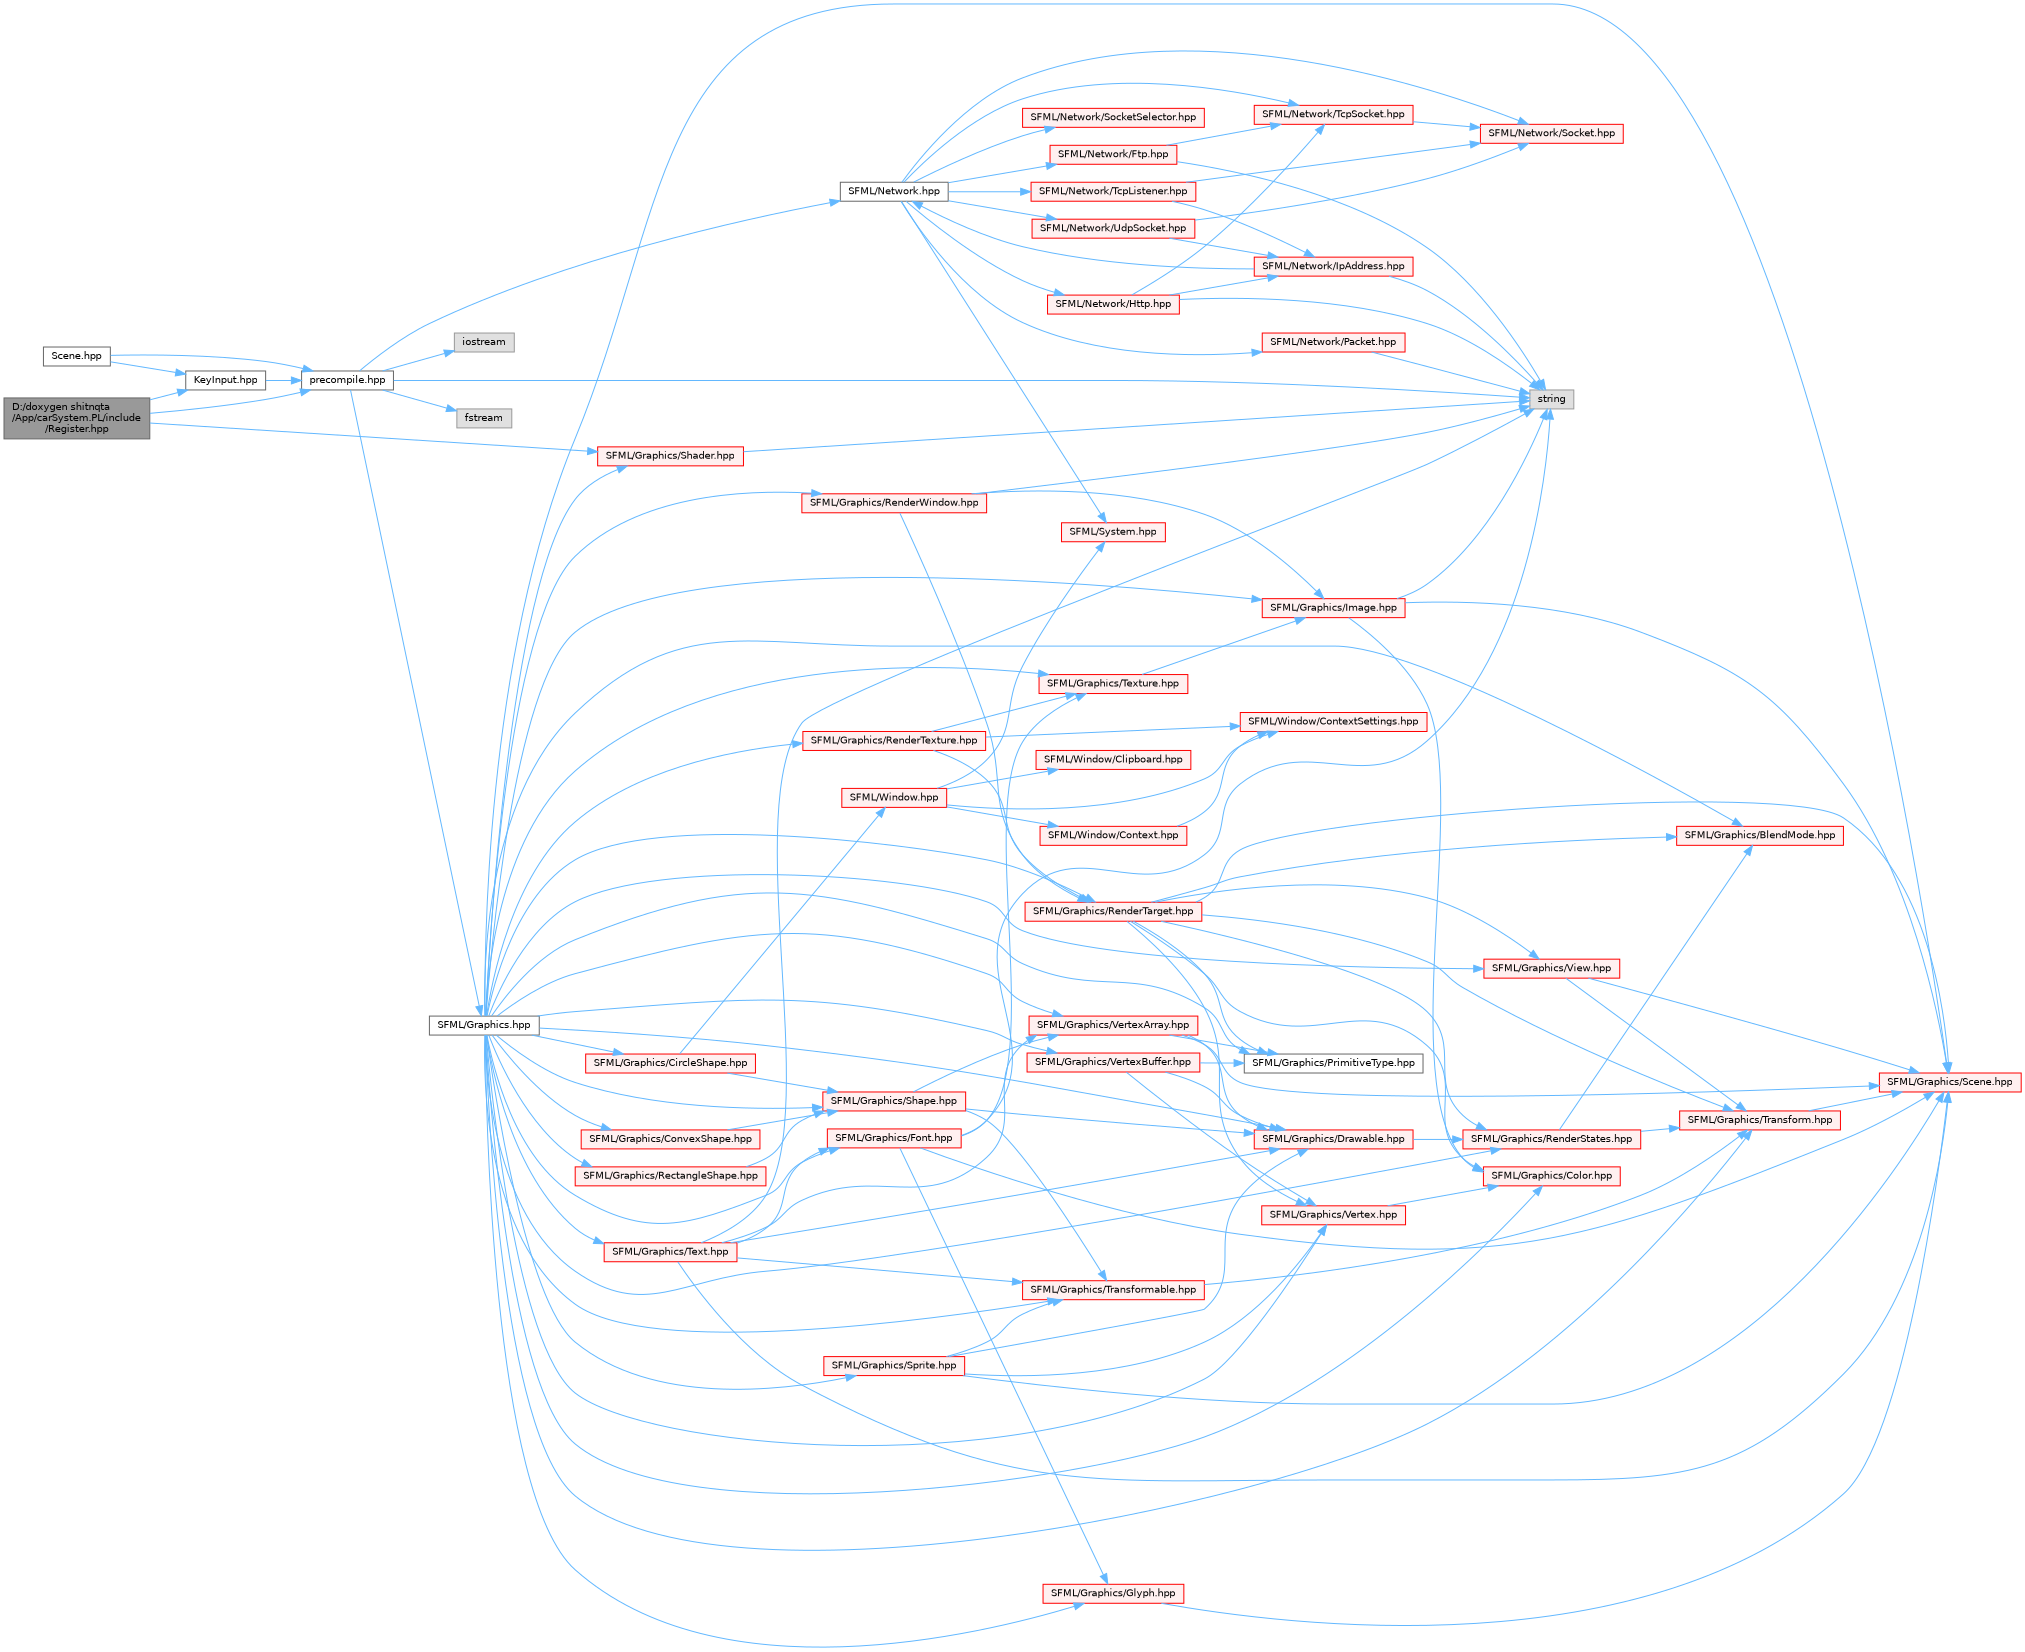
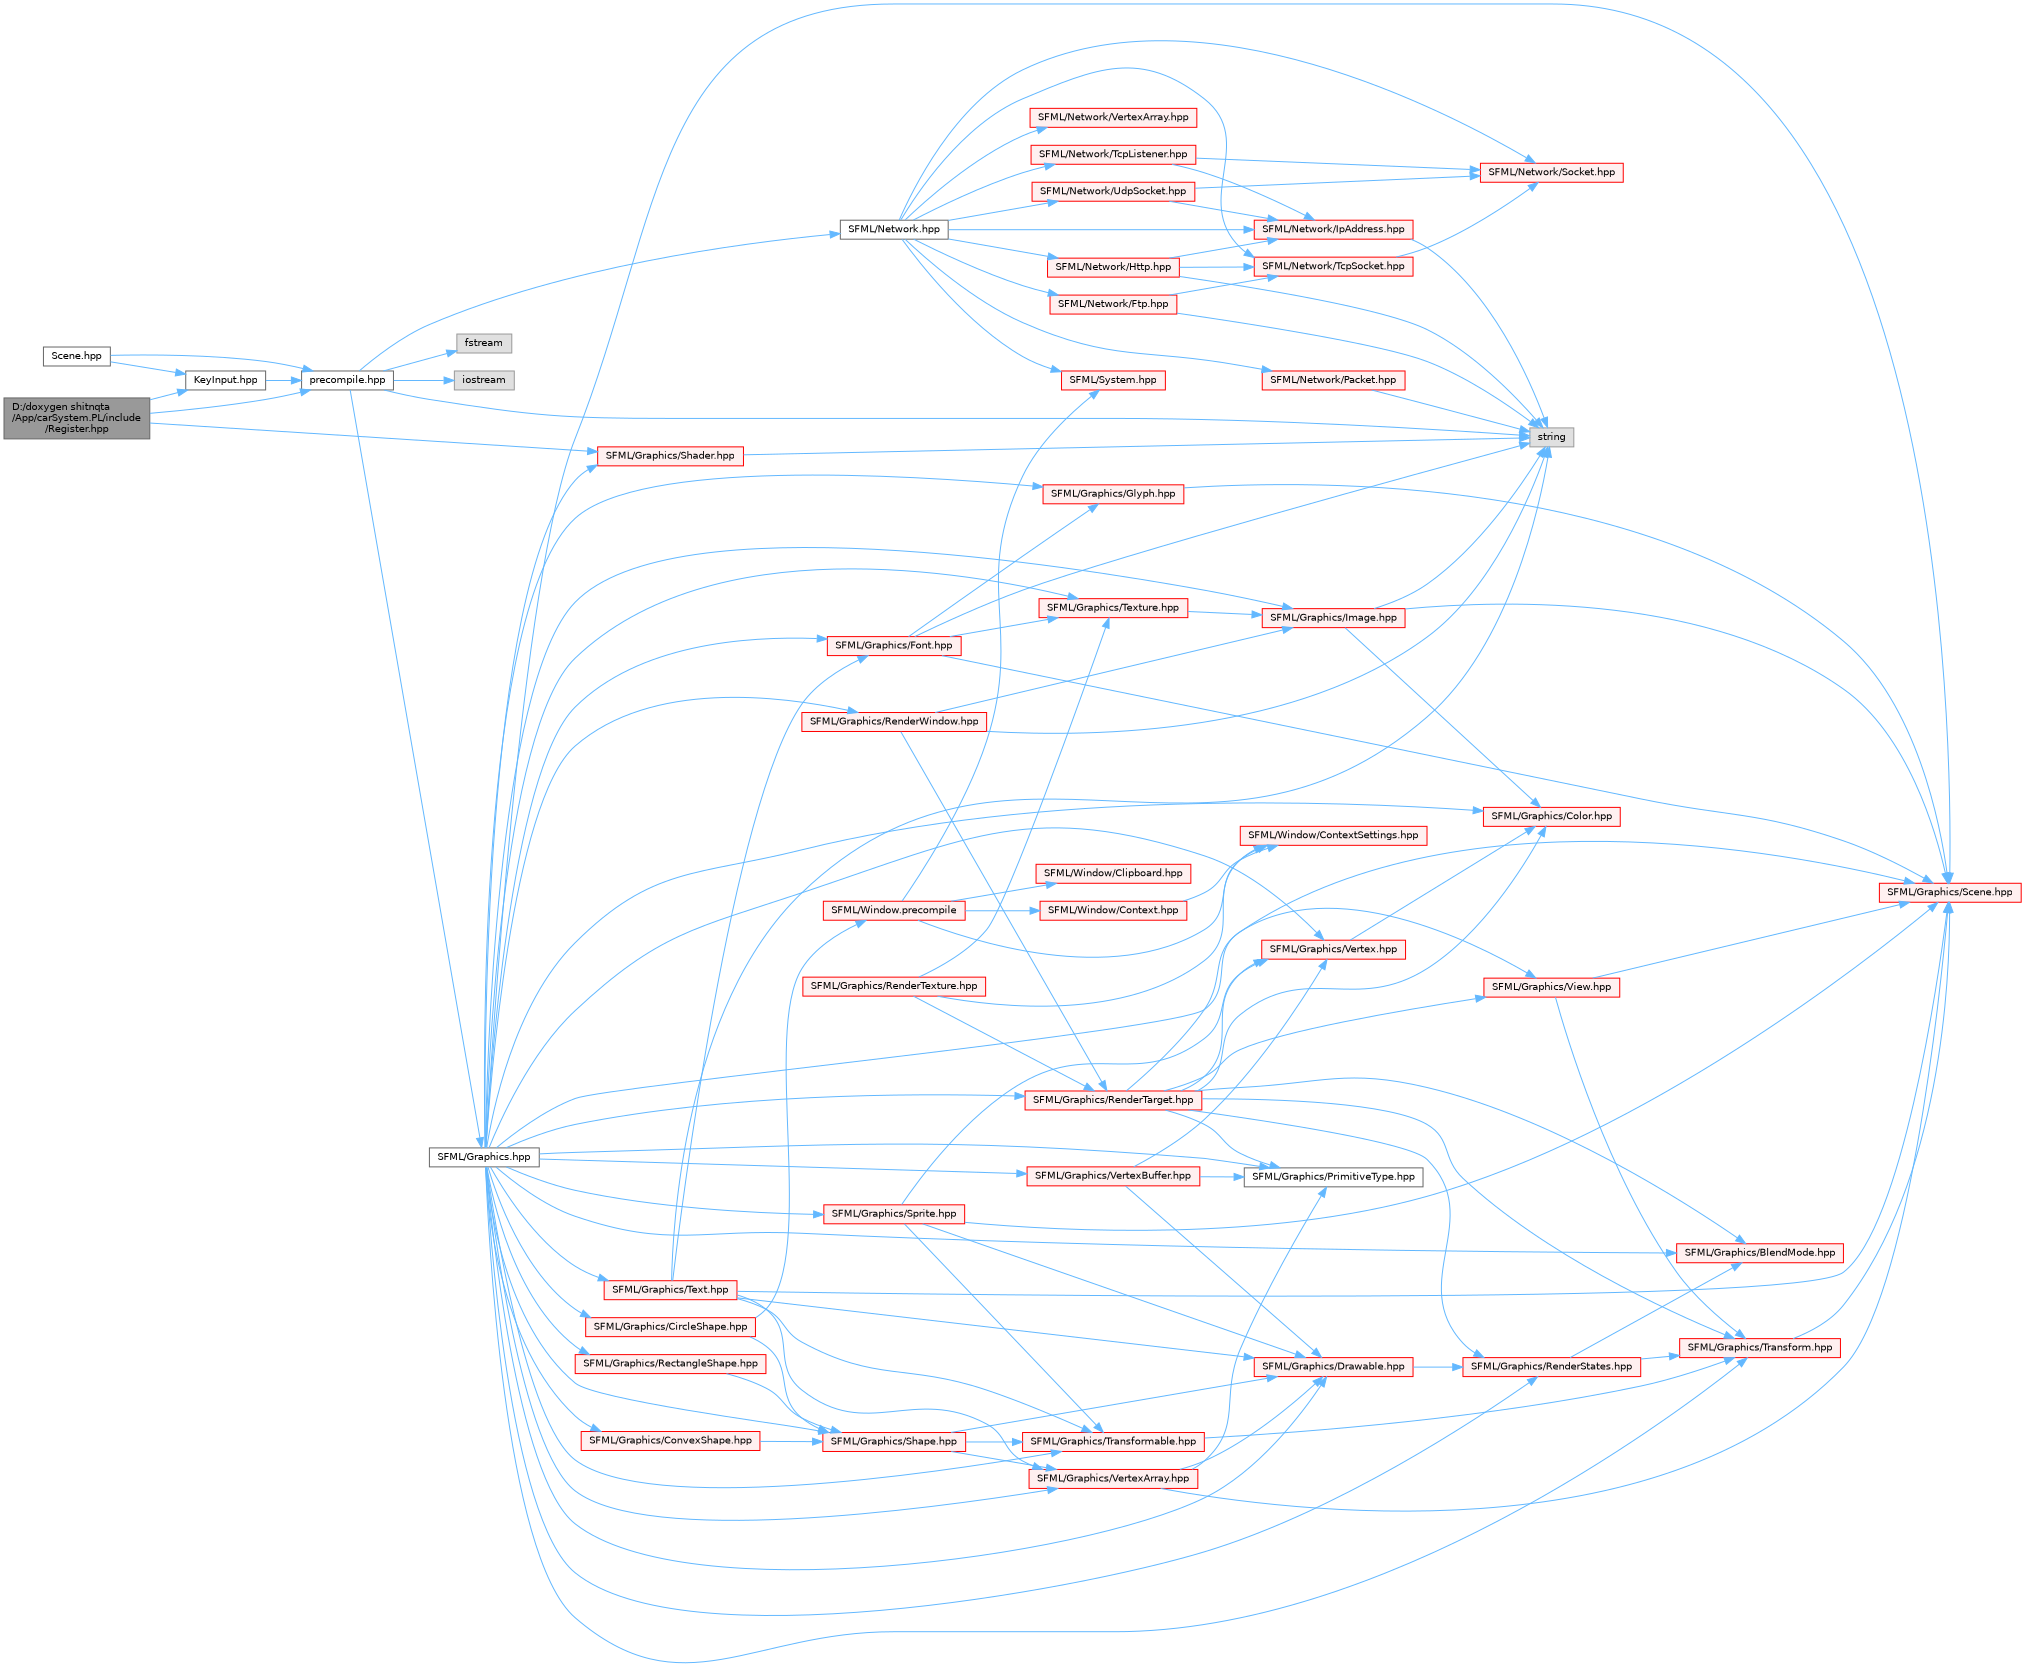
node "SFML/Network/SocketSelector.hpp": label "SFML/Network/SocketSelector.hpp" -> "SFML/Network/VertexArray.hpp"
edge "SFML/Network/IpAddress.hpp" -> "SFML/Network.hpp": reversed
node "SFML/Window.hpp": label "SFML/Window.hpp" -> "SFML/Window.precompile"
edge "SFML/Graphics.hpp" -> "SFML/Graphics/RenderTexture.hpp": removed
